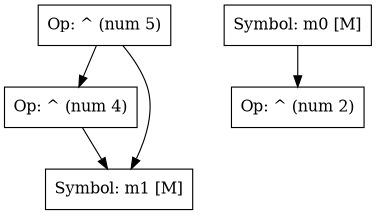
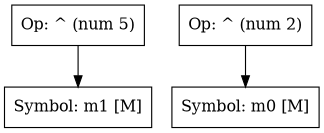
edge "Symbol: m0 [M]" -> "Op: ^ (num 2)": reversed
node "Op: ^ (num 4)": removed
